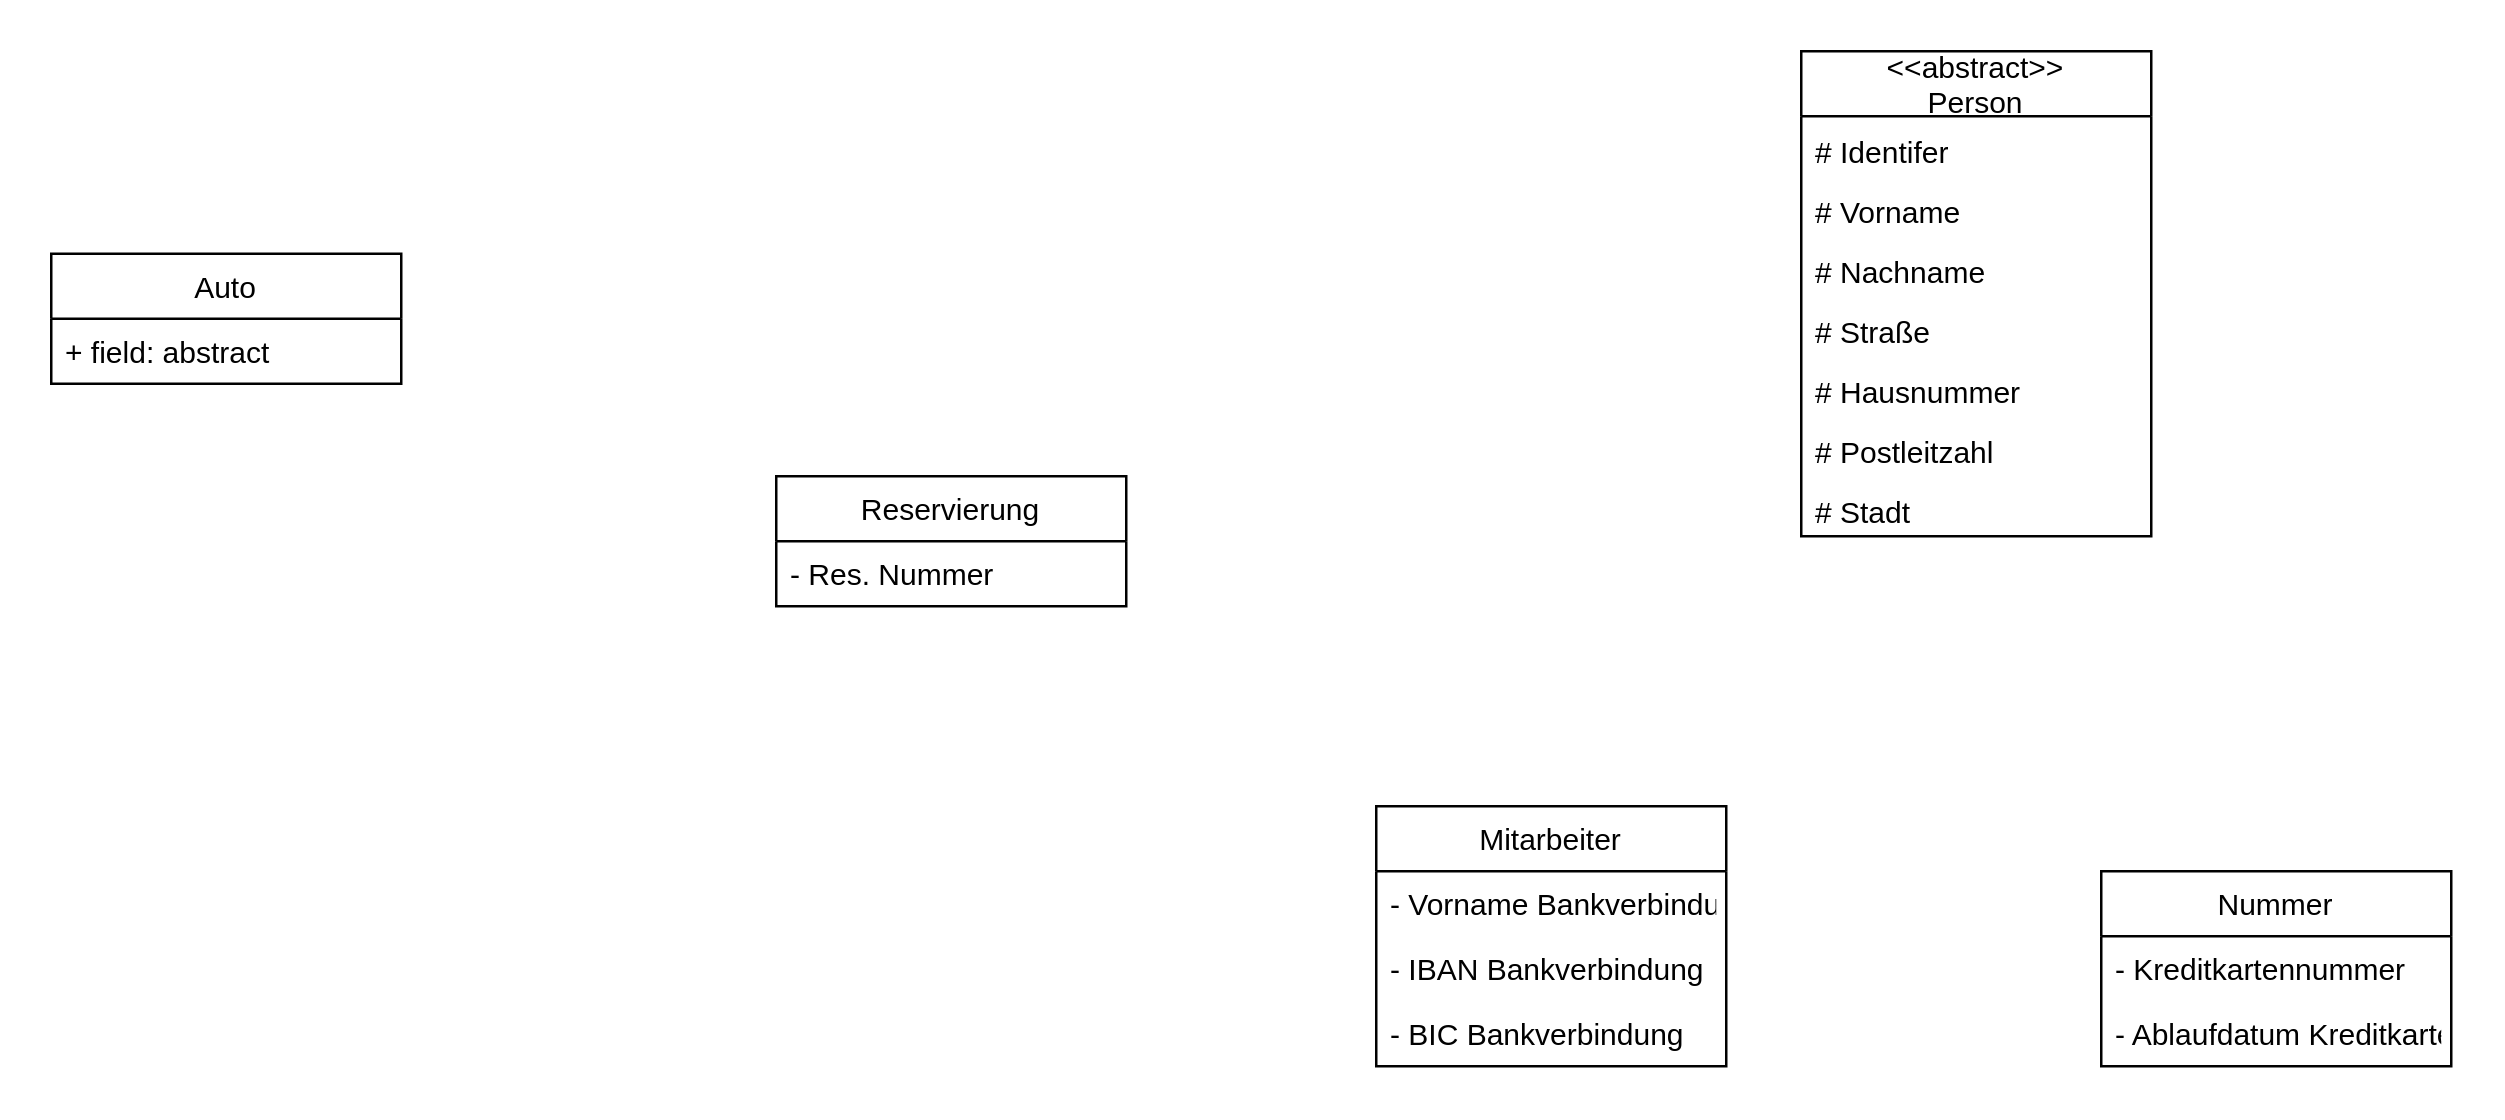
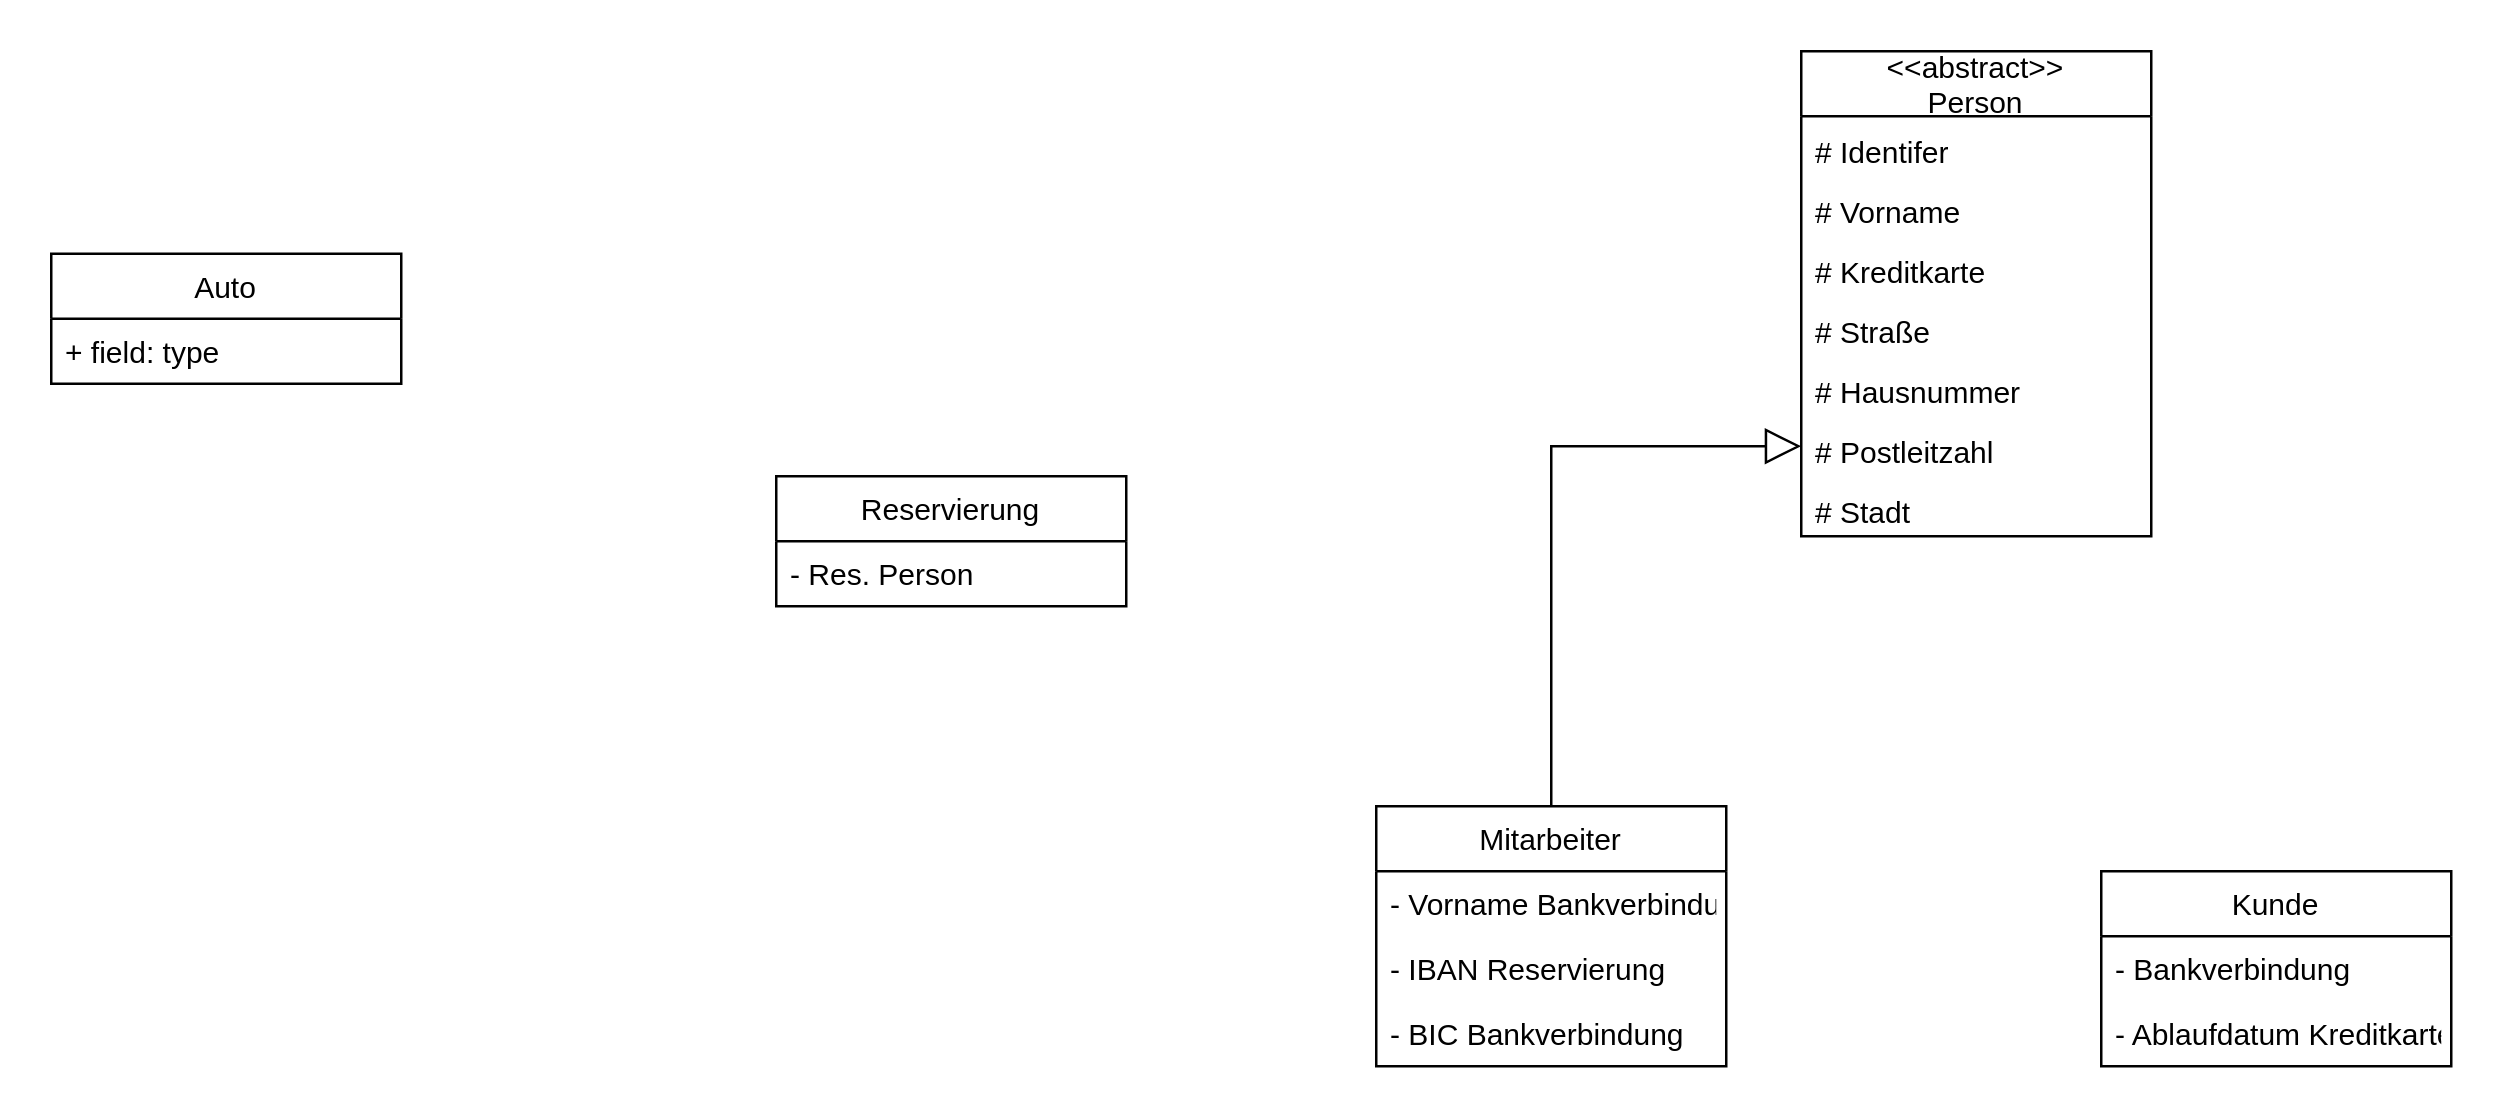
node "# Nachname": label "# Nachname" -> "# Kreditkarte"
node "+ field: abstract": label "+ field: abstract" -> "+ field: type"
edge "Mitarbeiter" -> "# Postleitzahl": added
node "- Res. Nummer": label "- Res. Nummer" -> "- Res. Person"
node "Nummer": label "Nummer" -> "Kunde"
node "- IBAN Bankverbindung": label "- IBAN Bankverbindung" -> "- IBAN Reservierung"
node "- Kreditkartennummer": label "- Kreditkartennummer" -> "- Bankverbindung"
